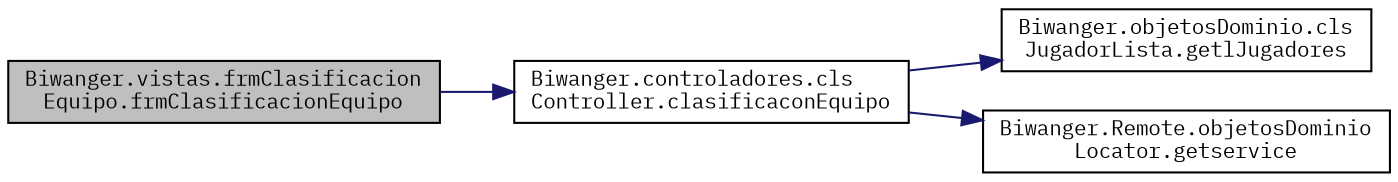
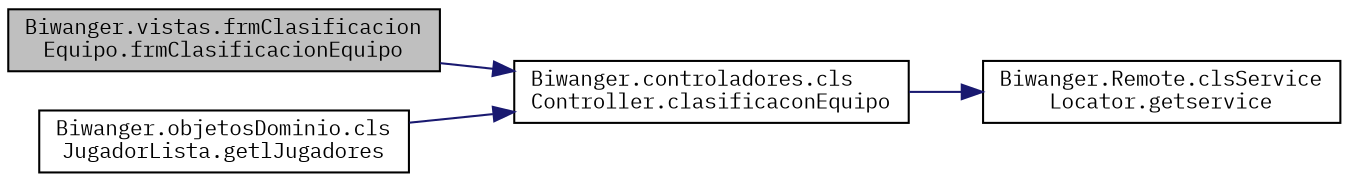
edge "Biwanger.controladores.cls Controller.clasificaconEquipo" -> "Biwanger.objetosDominio.cls JugadorLista.getlJugadores": reversed
node "Biwanger.Remote.objetosDominio Locator.getservice": label "Biwanger.Remote.objetosDominio Locator.getservice" -> "Biwanger.Remote.clsService Locator.getservice"
